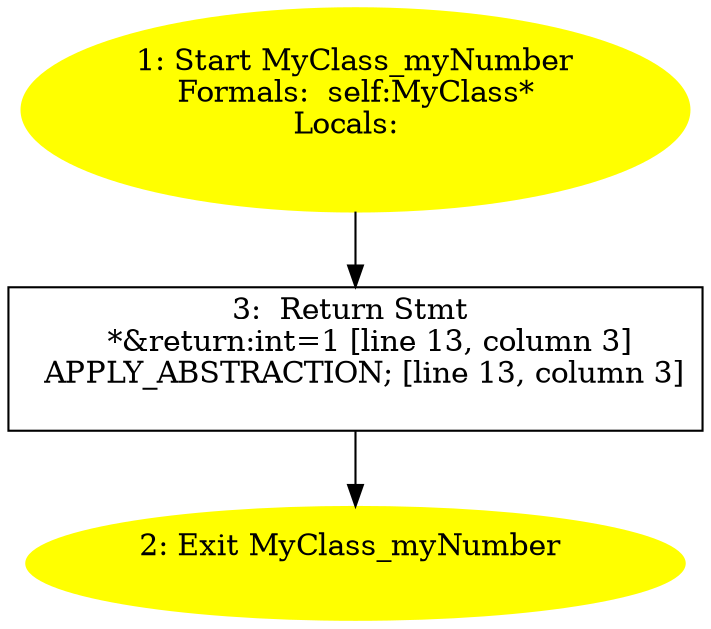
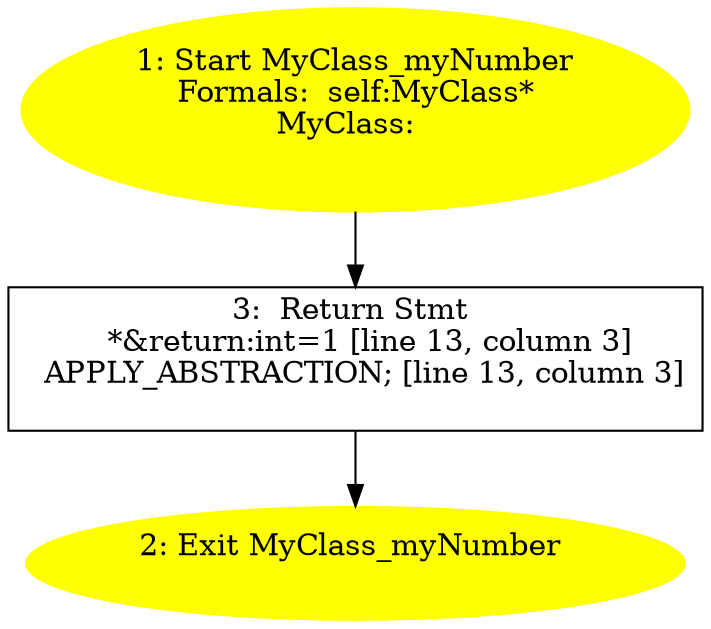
node "1: Start MyClass_myNumber Formals:  self:MyClass* Locals:": label "1: Start MyClass_myNumber Formals:  self:MyClass* Locals:" -> "1: Start MyClass_myNumber Formals:  self:MyClass* MyClass:"
